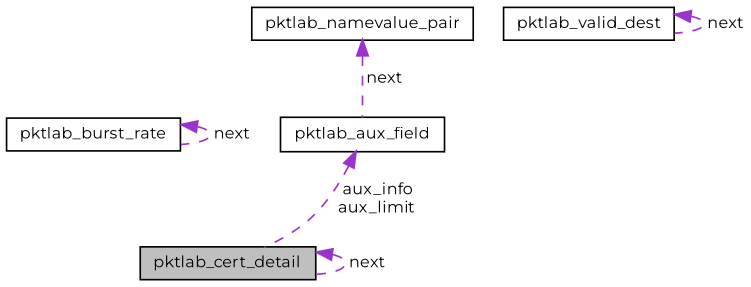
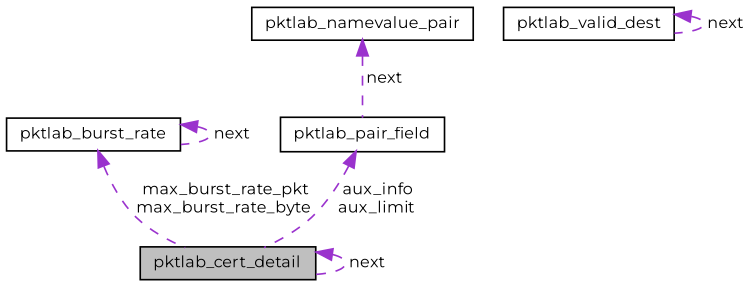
node "pktlab_aux_field": label "pktlab_aux_field" -> "pktlab_pair_field"
edge "pktlab_cert_detail" -> "pktlab_burst_rate": added, label "max_burst_rate_pkt max_burst_rate_byte"
